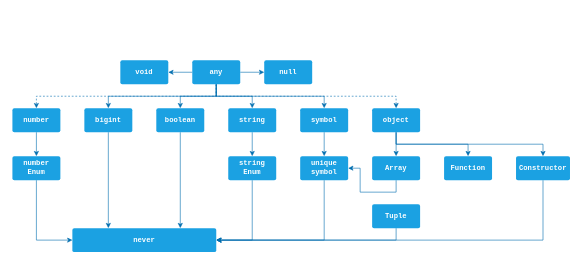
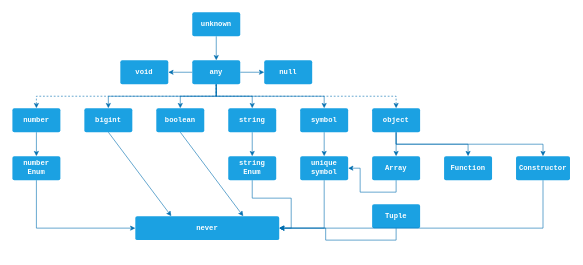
node "unknown": added
edge "unknown" -> "any": added
node "never": moved (144, 240) -> (207, 228)
